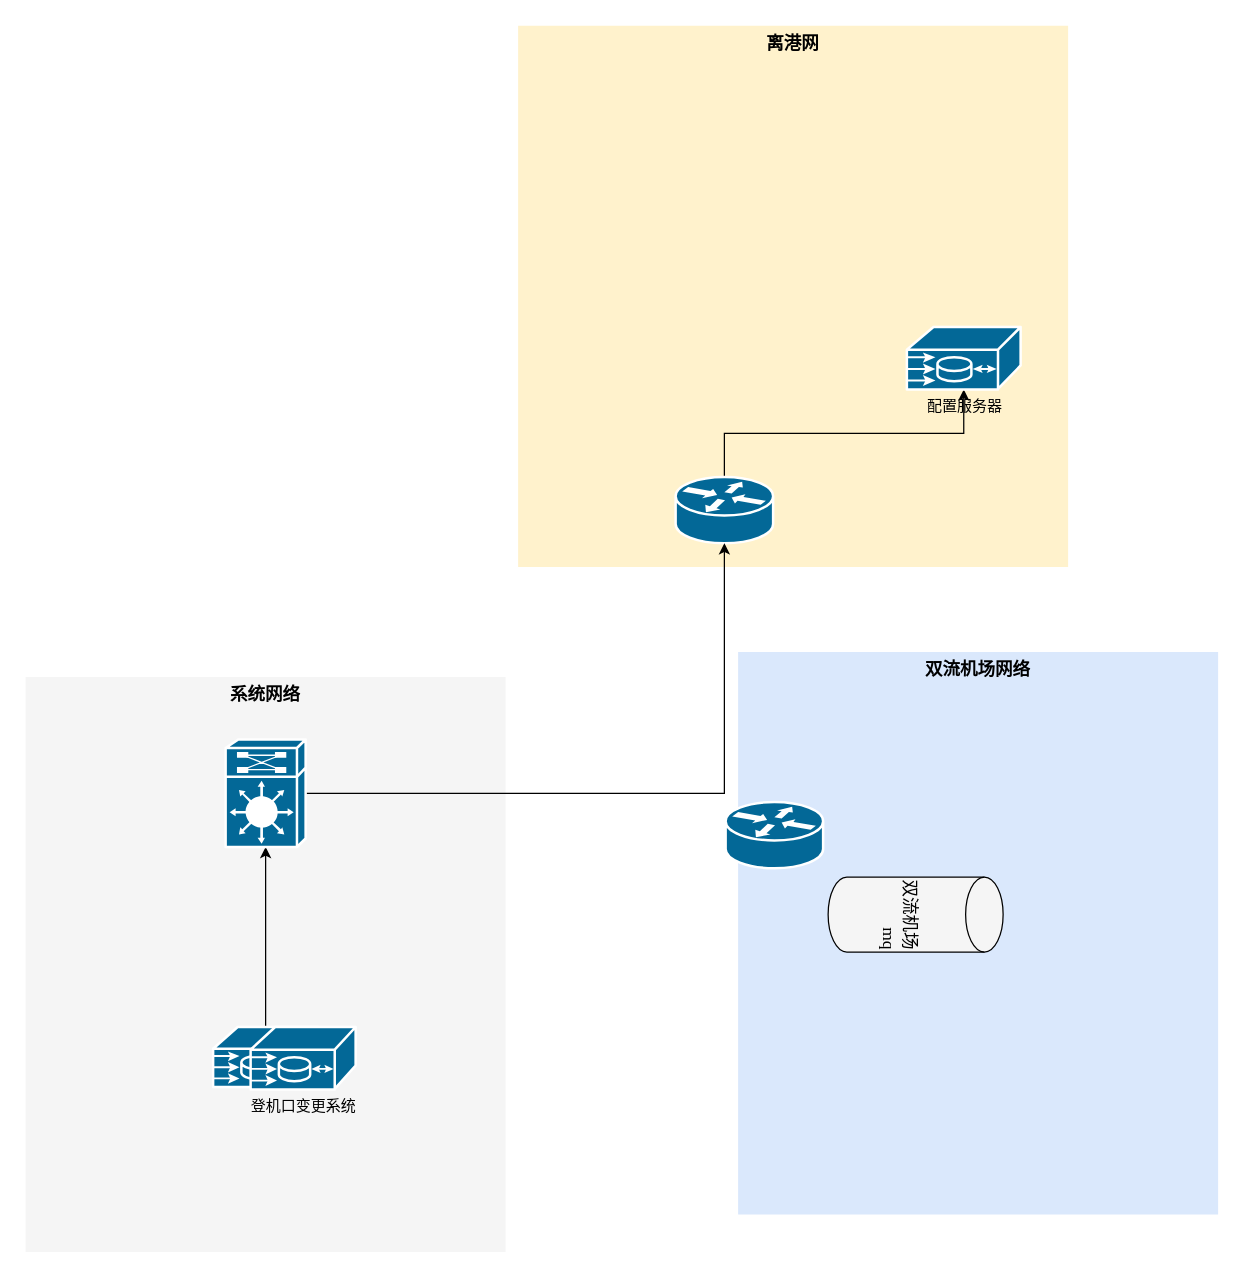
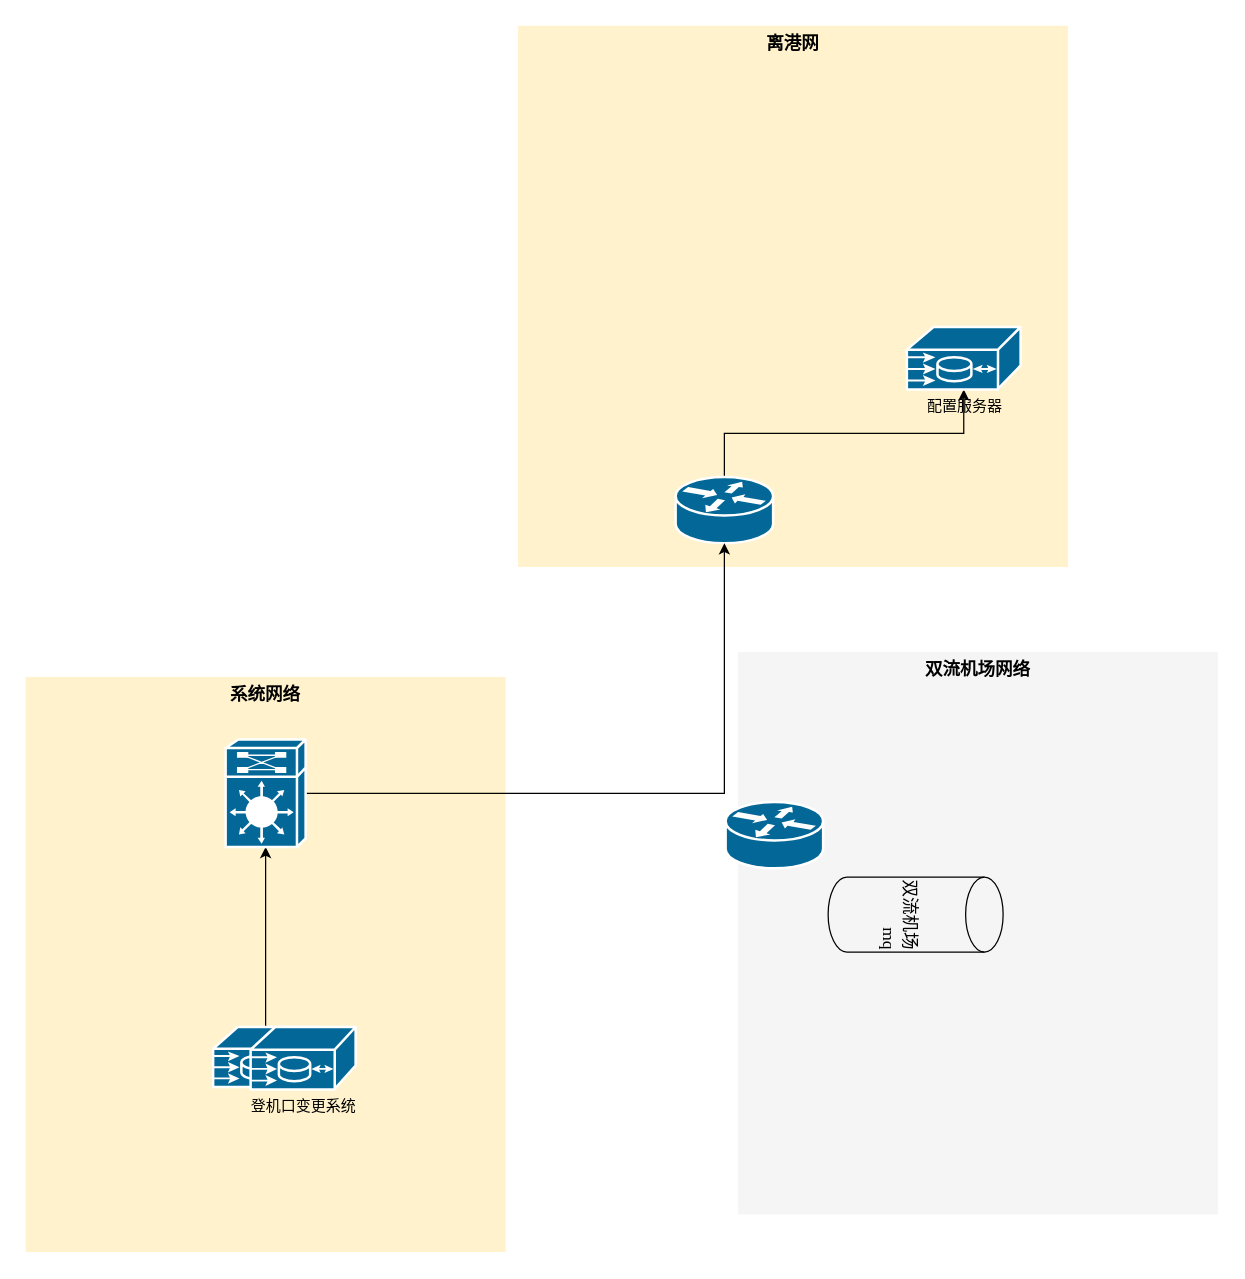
node "双流机场网络": fillcolor #dae8fc -> #f5f5f5
node "系统网络": fillcolor #f5f5f5 -> #fff2cc
